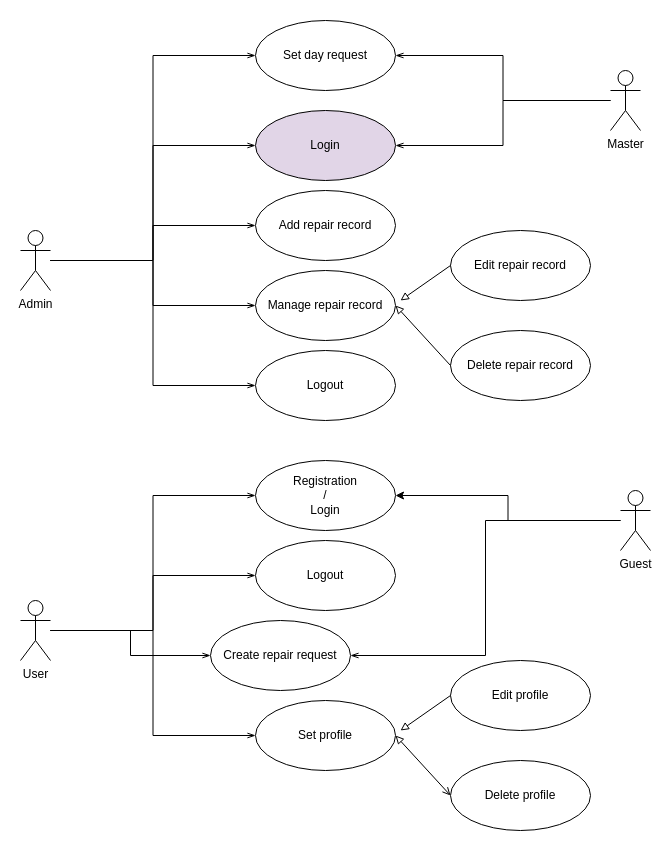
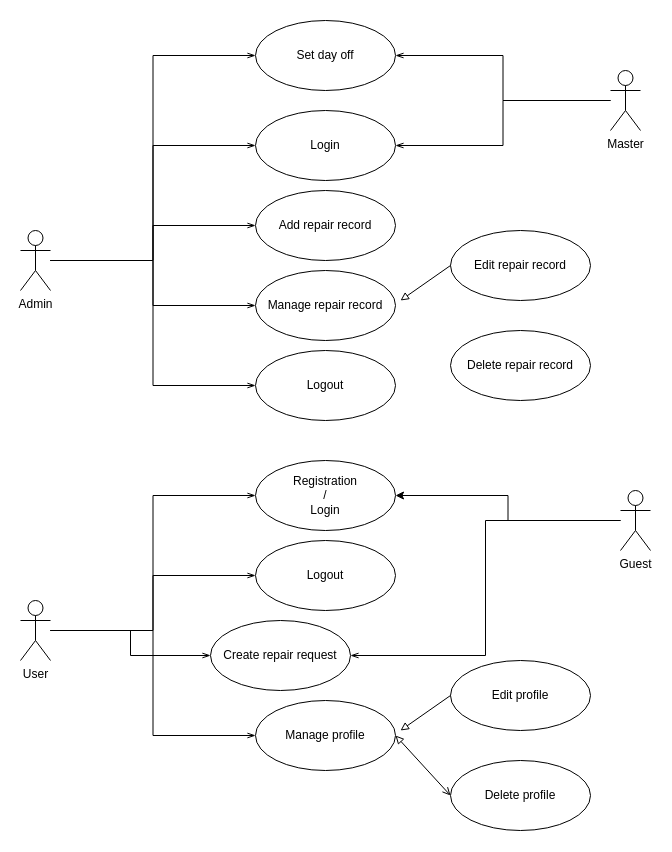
node "Set day request": label "Set day request" -> "Set day off"
node "Login": fillcolor #e1d5e7 -> #ffffff
edge "Delete repair record" -> "Manage repair record": removed
node "Set profile": label "Set profile" -> "Manage profile"
